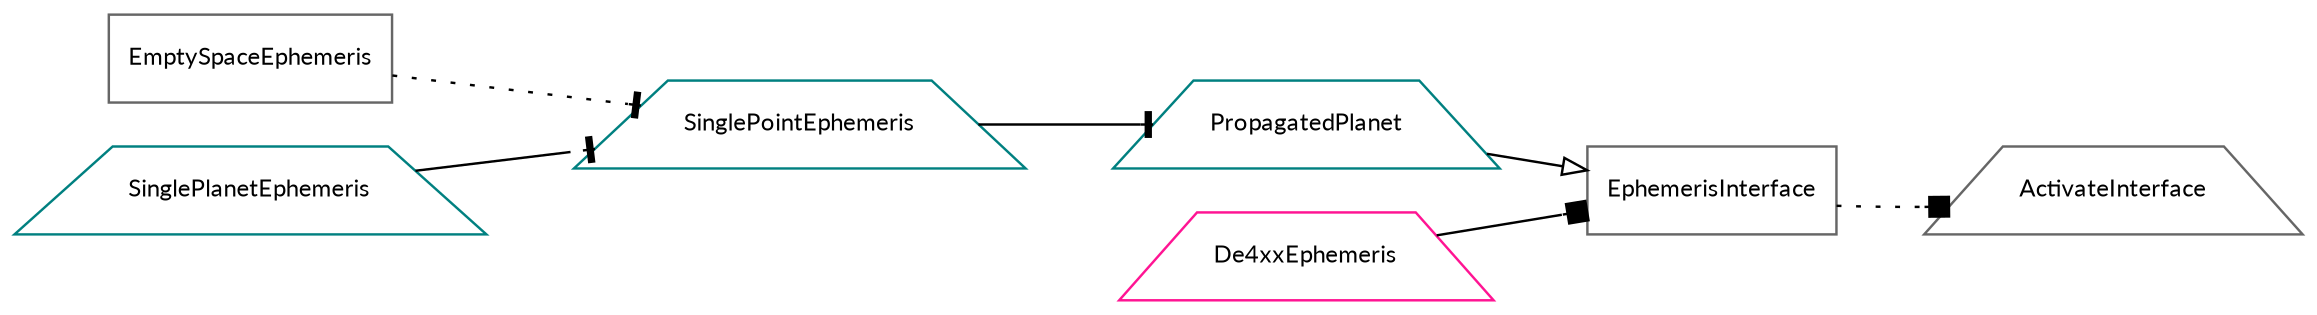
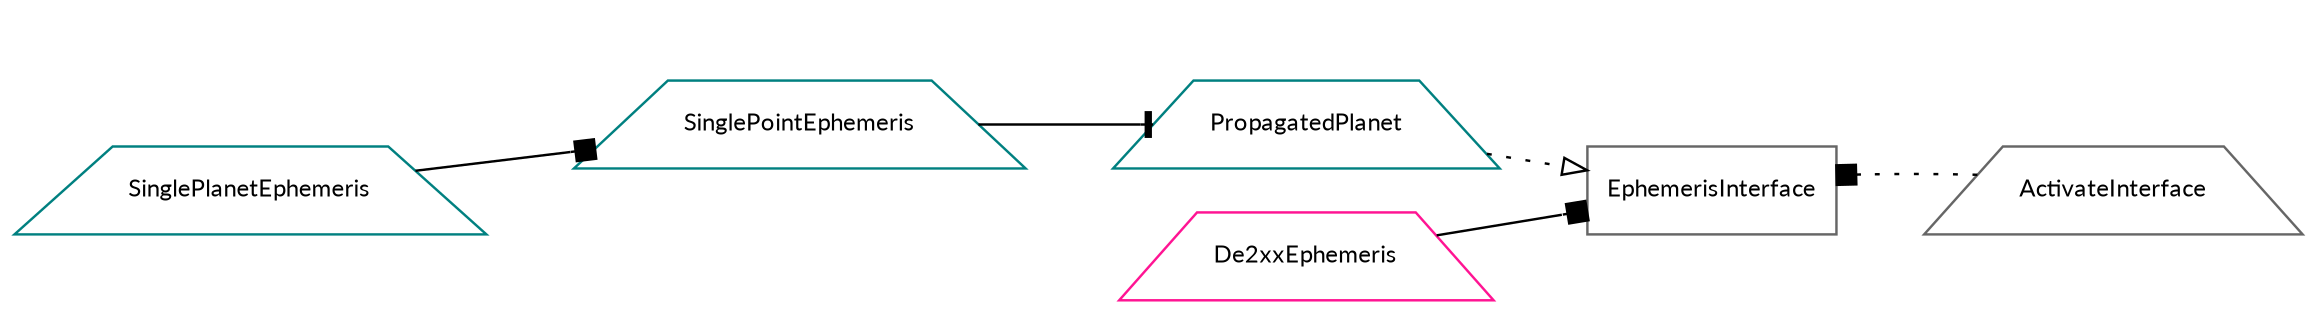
node "EmptySpaceEphemeris": removed
edge "PropagatedPlanet" -> "EphemerisInterface": style solid -> dotted
edge "SinglePlanetEphemeris" -> "SinglePointEphemeris": arrowhead tee -> box
edge "EphemerisInterface" -> "ActivateInterface": reversed
node "De4xxEphemeris": label "De4xxEphemeris" -> "De2xxEphemeris"
